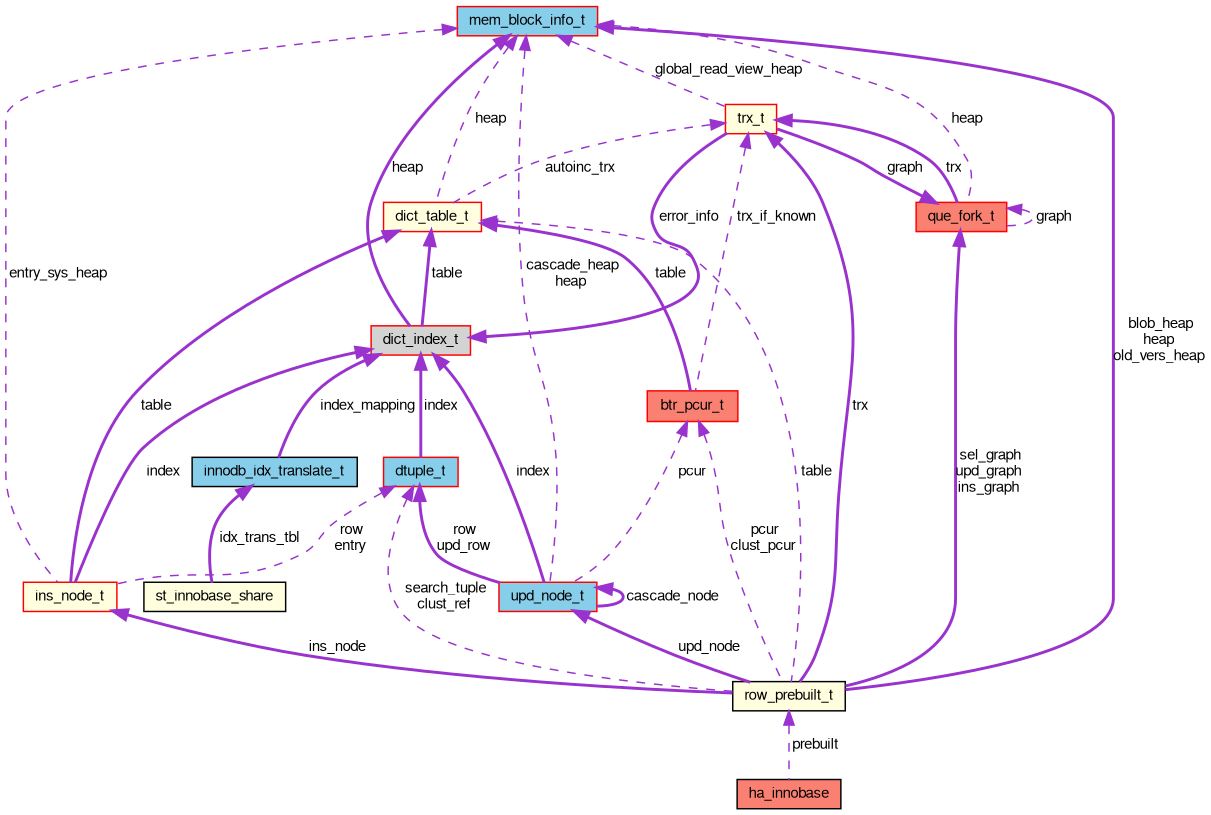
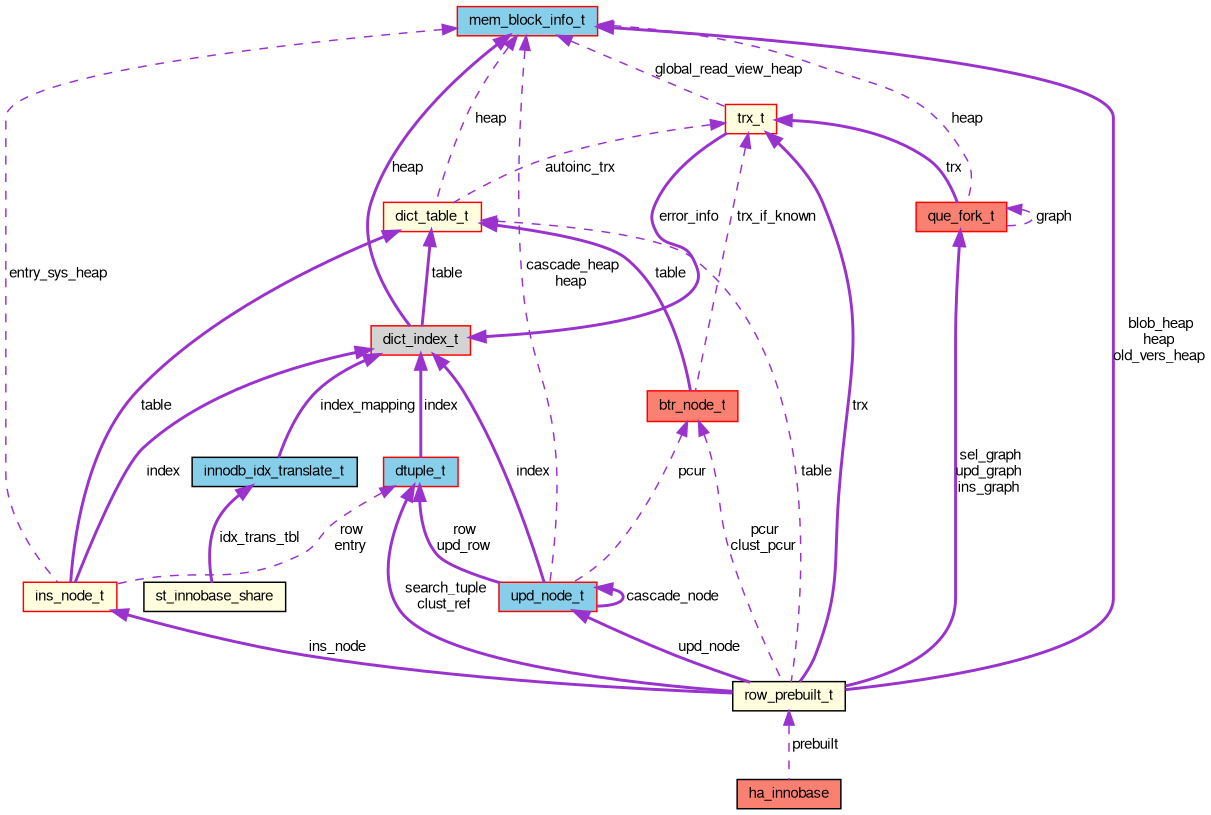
edge "trx_t" -> "que_fork_t": removed, label "graph"
node "btr_pcur_t": label "btr_pcur_t" -> "btr_node_t"
edge "row_prebuilt_t" -> "dtuple_t": style dashed -> bold
